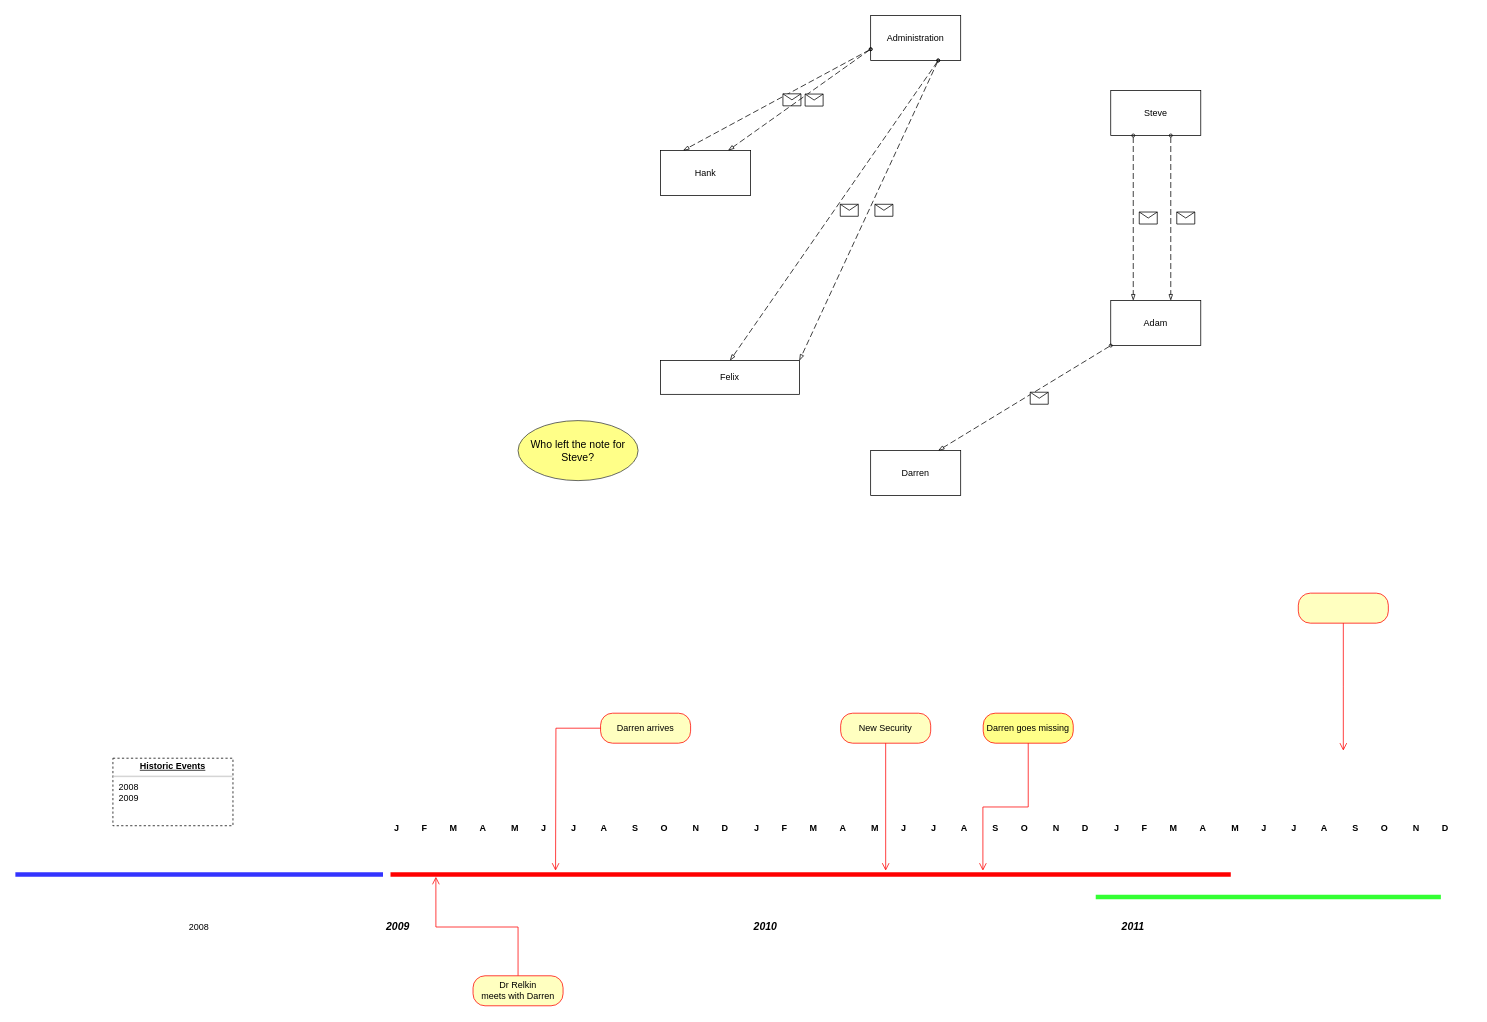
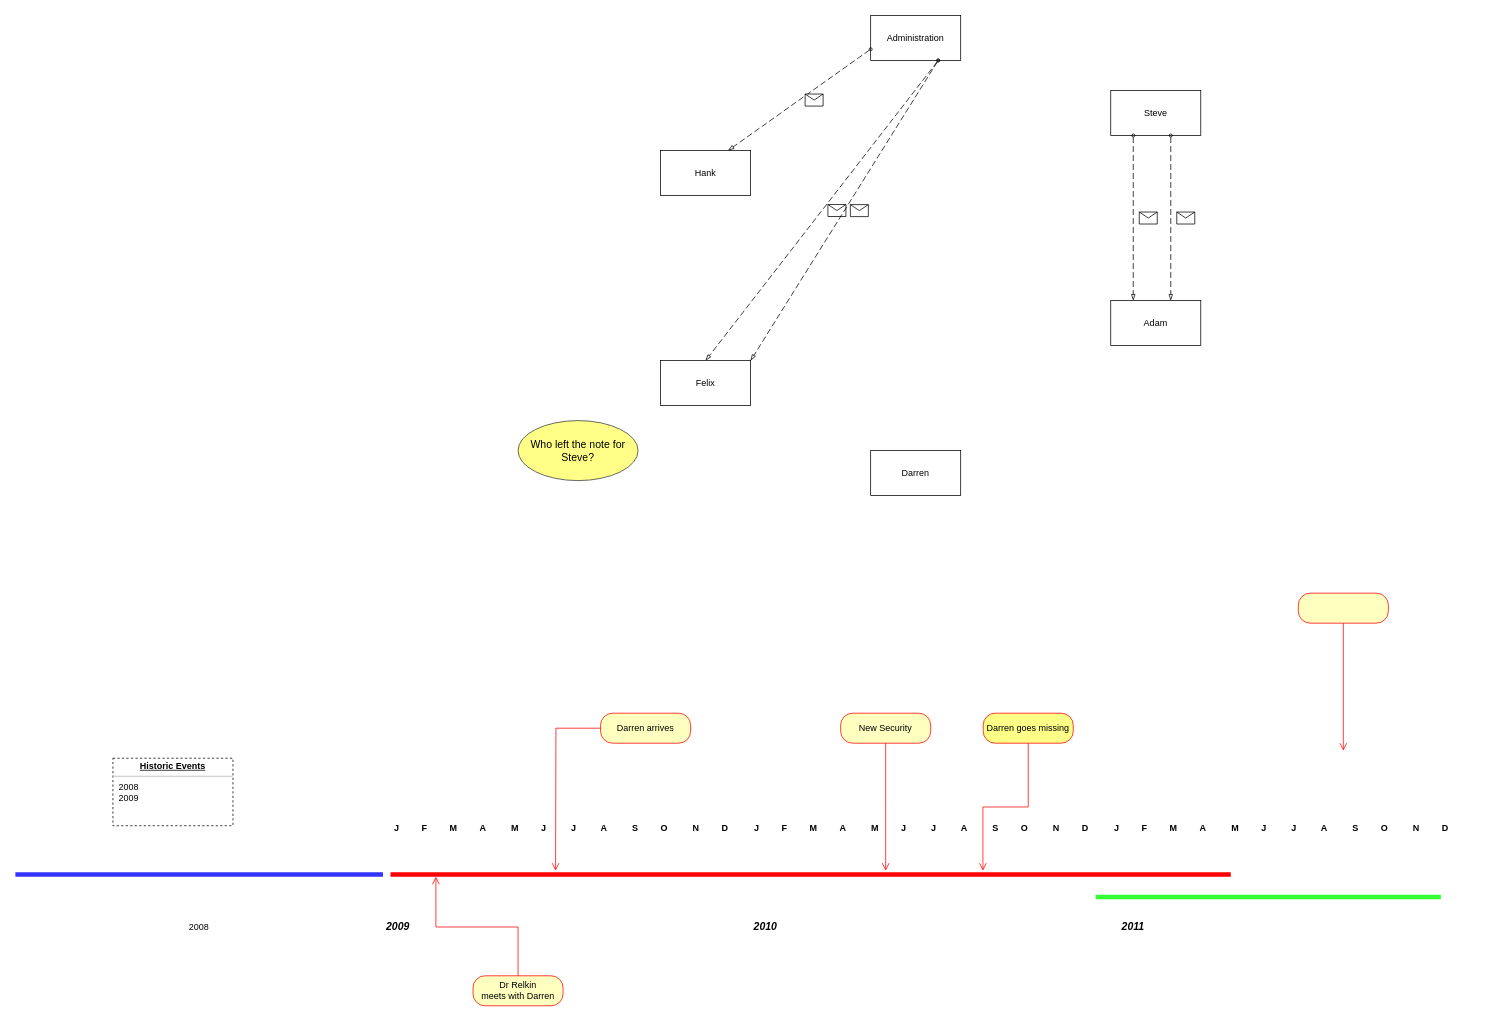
edge "Administration" -- "Hank": removed
node "Felix": size 139x34 -> 90x45
edge "Adam" -- "Darren": removed
